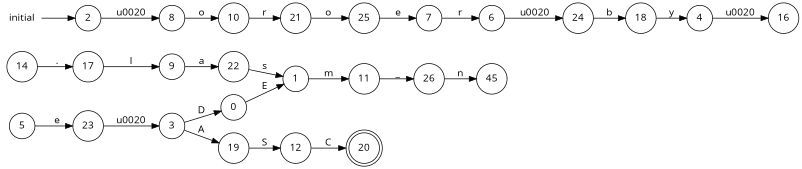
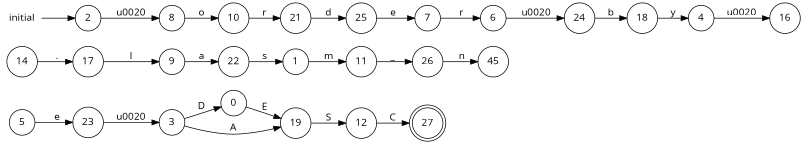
edge "21" -> "25": label "o" -> "d"
edge "0" -> "1": now "0" -> "19"
node "20": label "20" -> "27"
